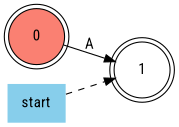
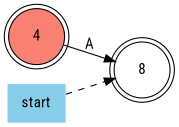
node "0": label "0" -> "4"
node "1": label "1" -> "8"
